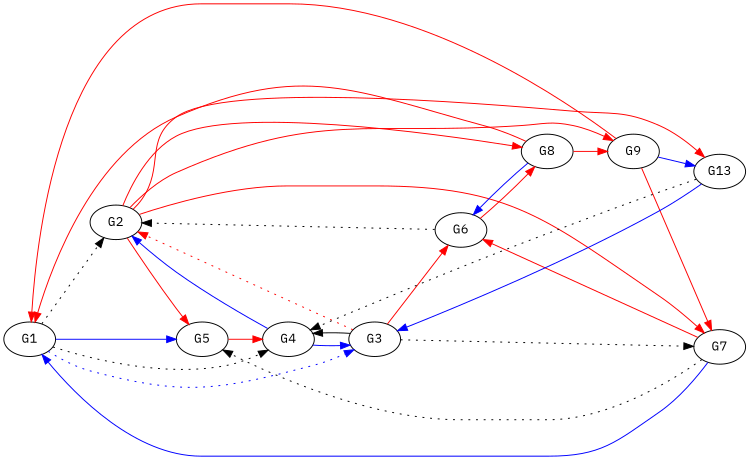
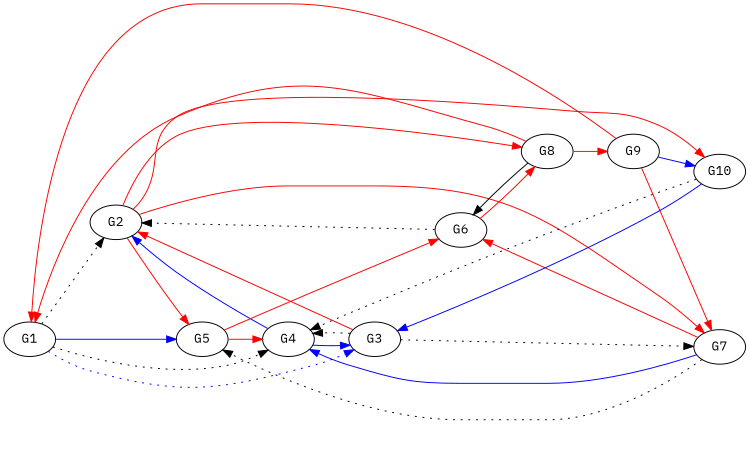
edge "G2" -> "G9": removed
node "G13": label "G13" -> "G10"
edge "G8" -> "G6": color blue -> black
edge "G3" -> "G2": style dotted -> solid
edge "G3" -> "G6": now "G5" -> "G6"
edge "G3" -> "G4": style solid -> dotted
edge "G7" -> "G1": now "G7" -> "G4"
